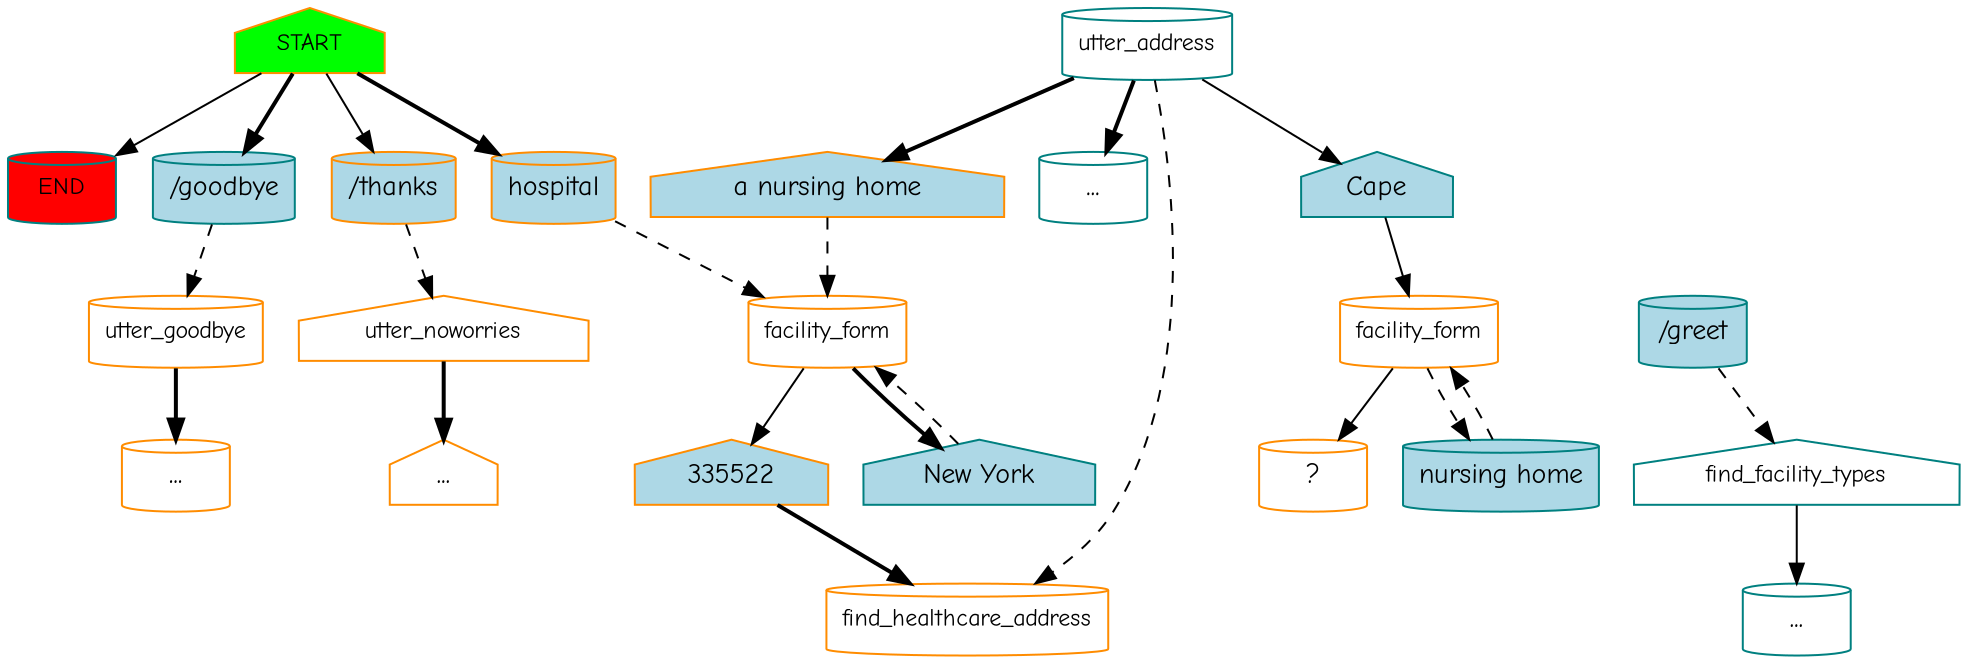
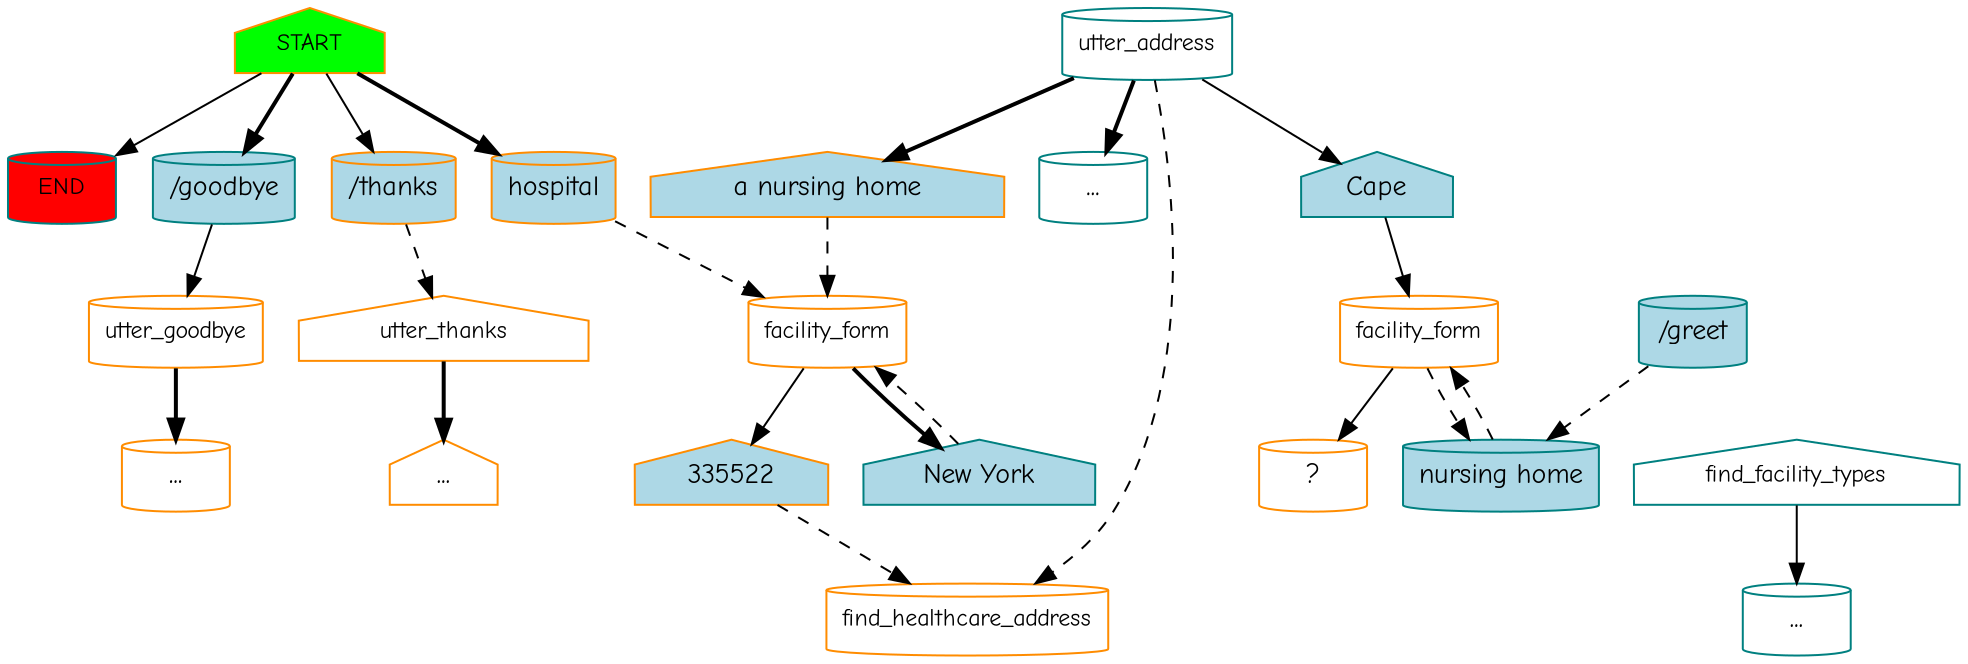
edge "/goodbye" -> "utter_goodbye": style dashed -> solid
node "utter_noworries": label "utter_noworries" -> "utter_thanks"
edge "/greet" -> "find_facility_types": now "/greet" -> "nursing home"
edge "335522" -> "find_healthcare_address": style bold -> dashed
